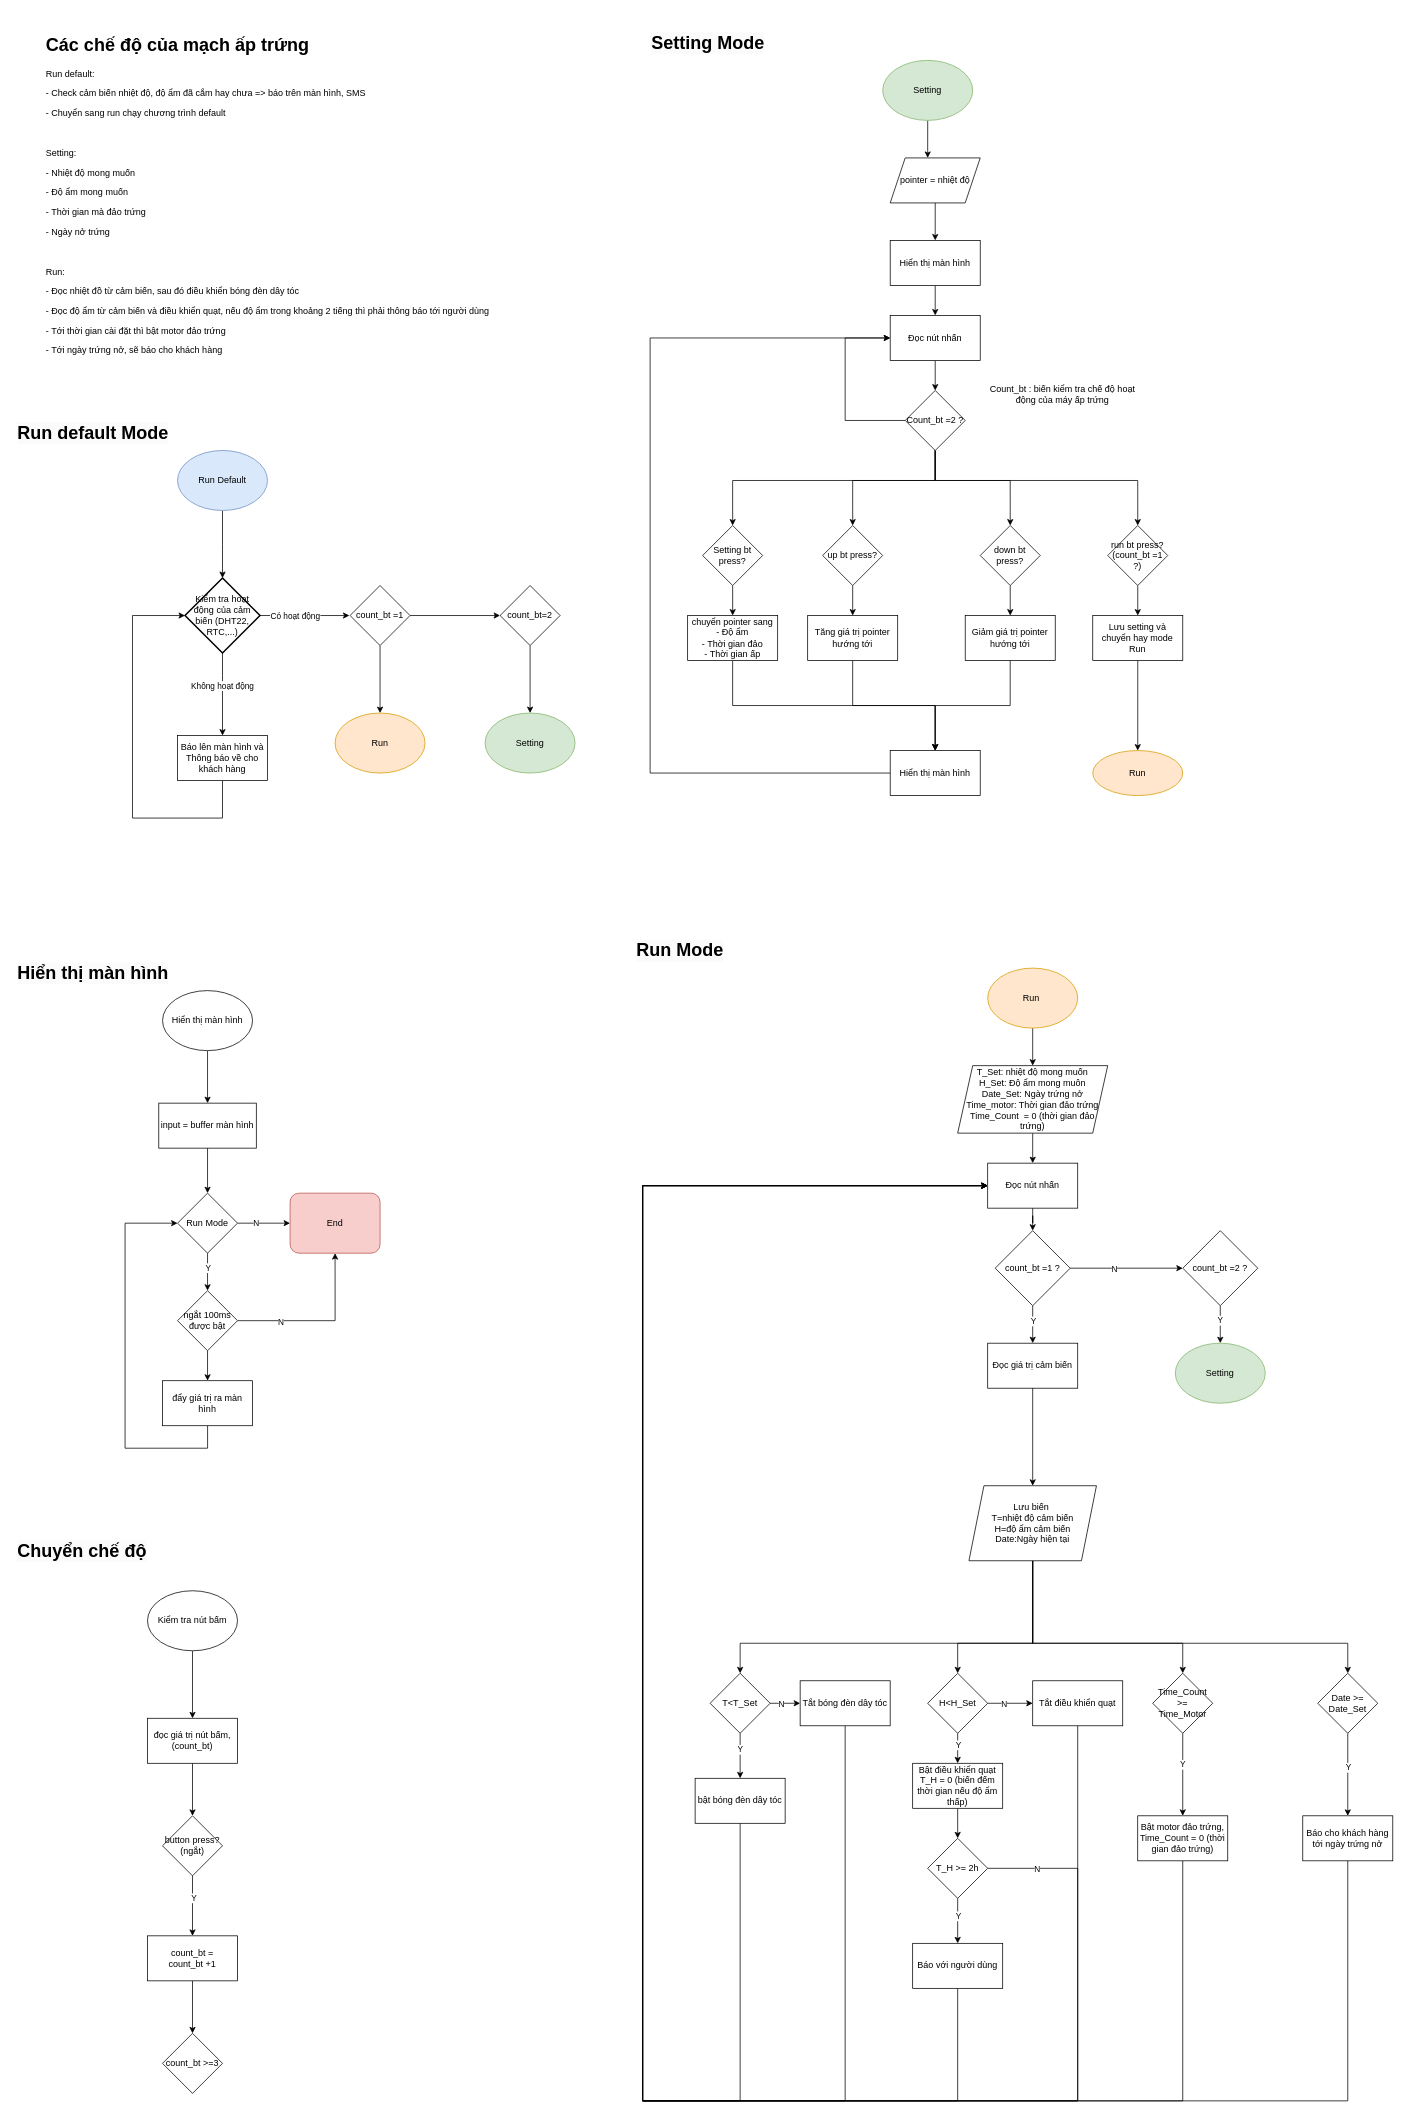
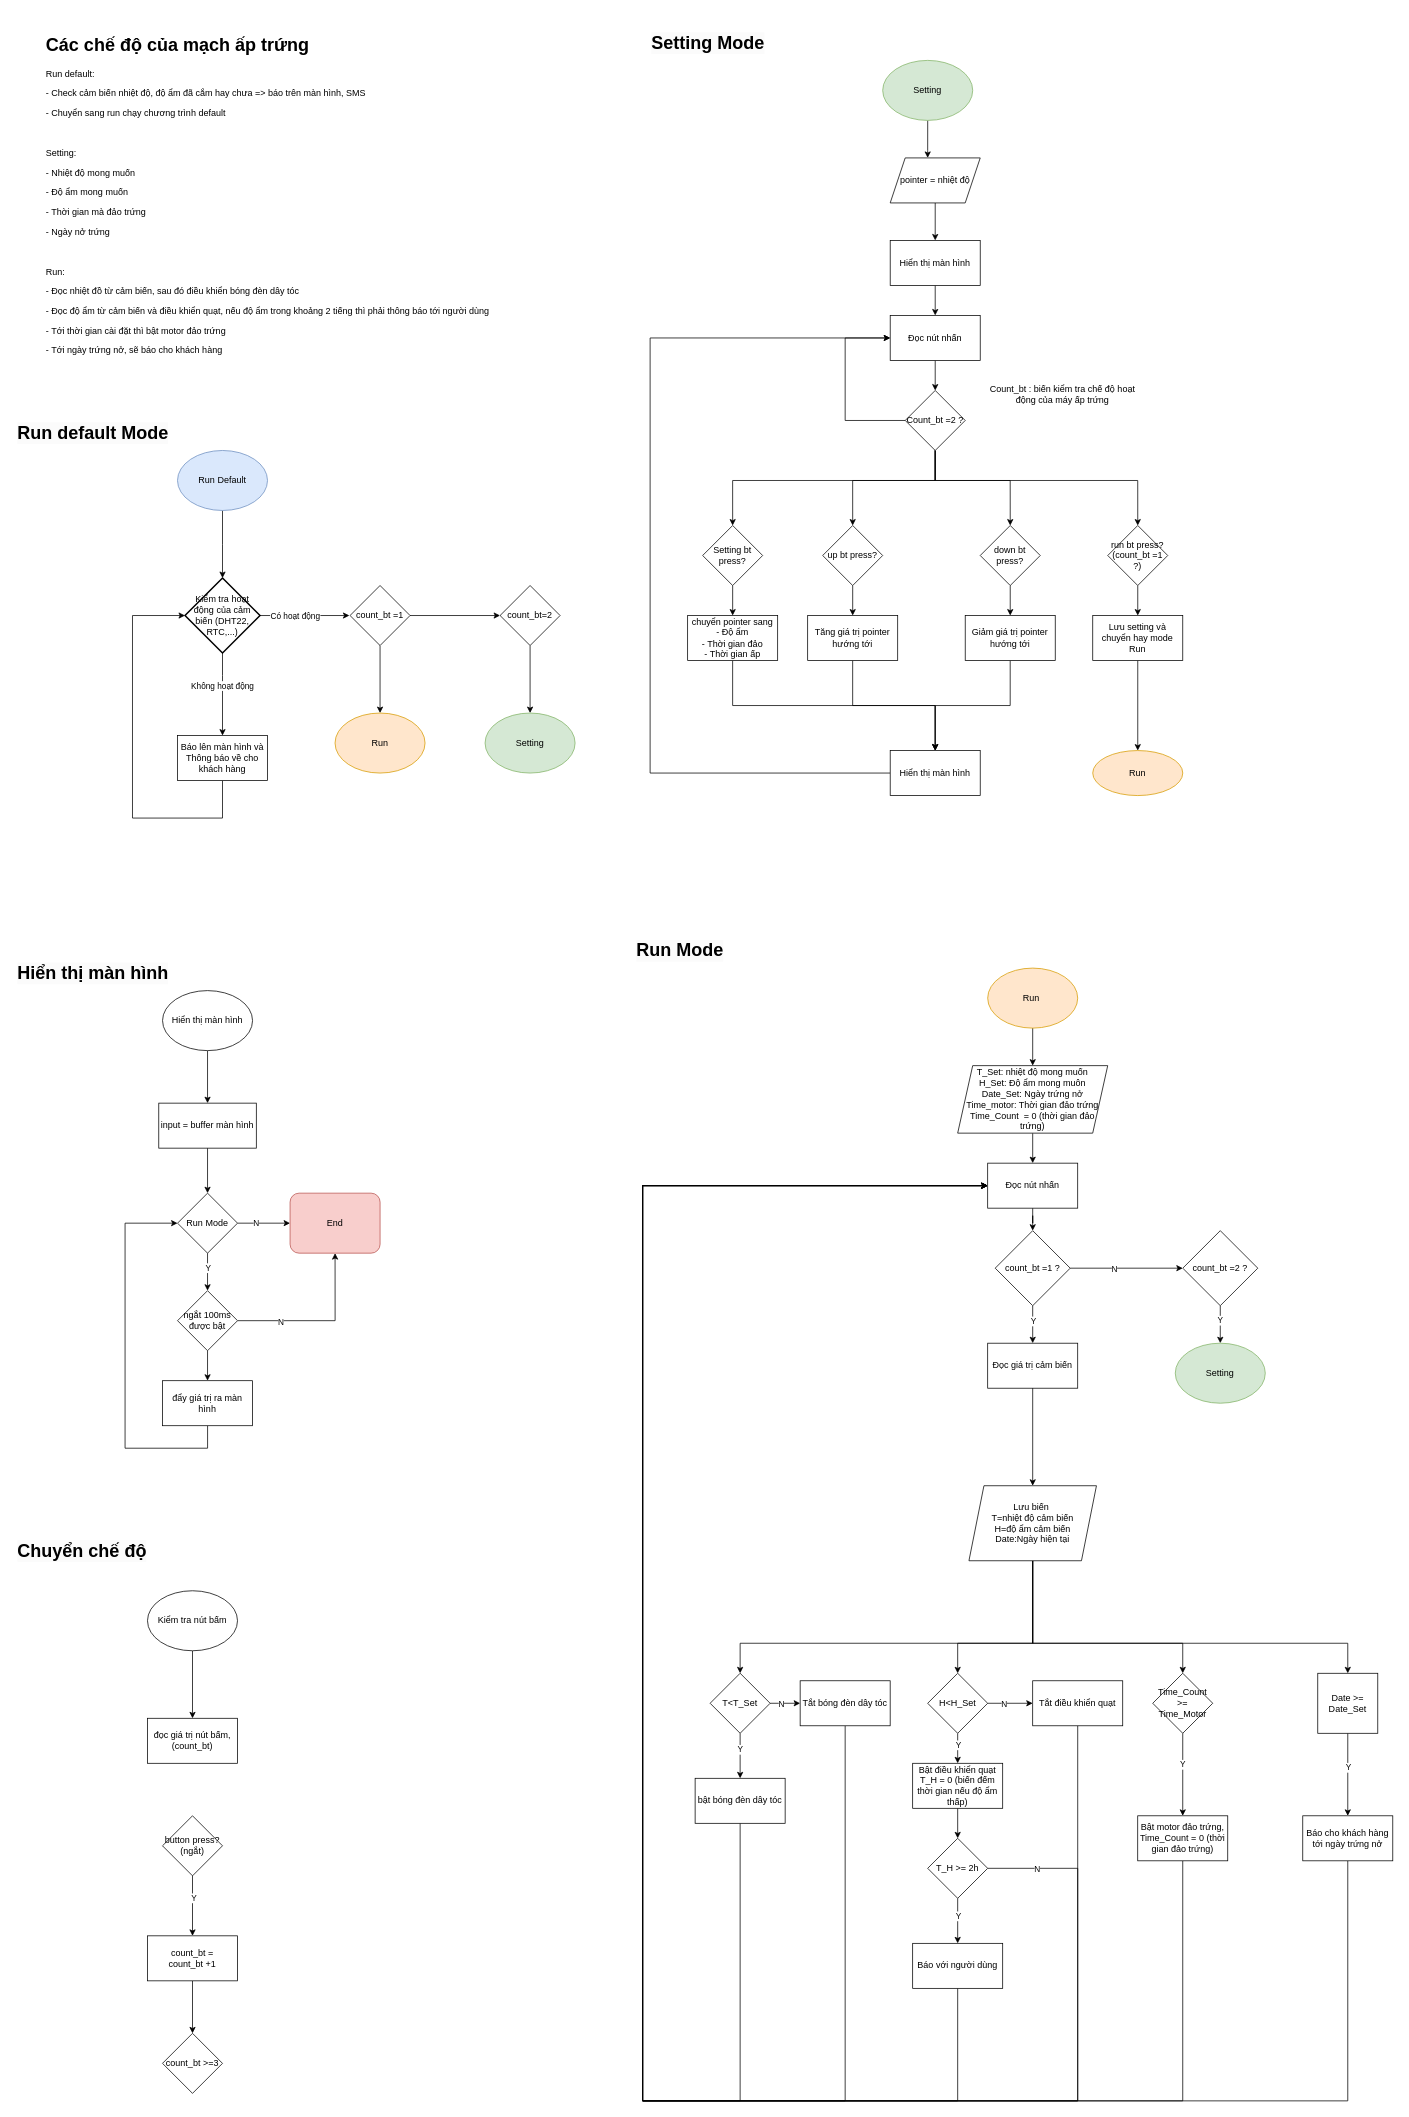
node "Date >= Date_Set": shape diamond -> rectangle
edge "đọc giá trị nút bấm, (count_bt)" -> "button press? (ngắt)": removed
